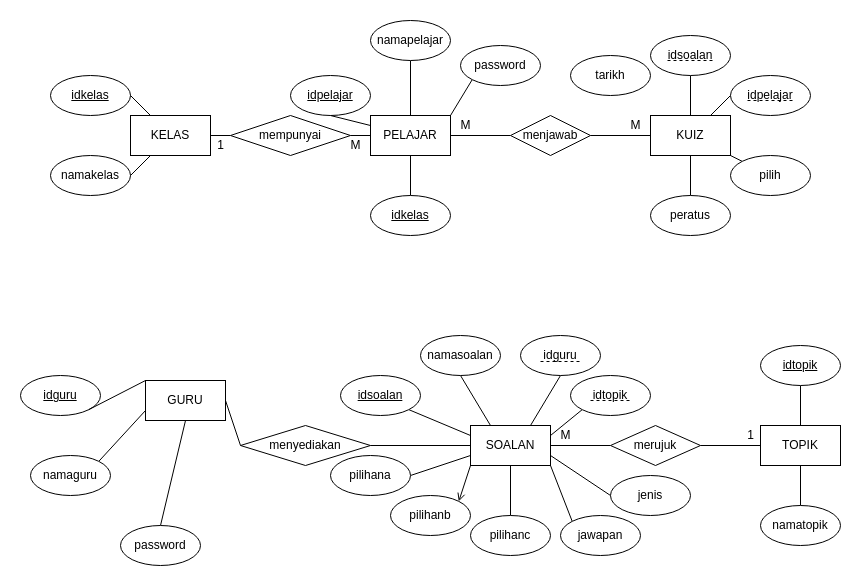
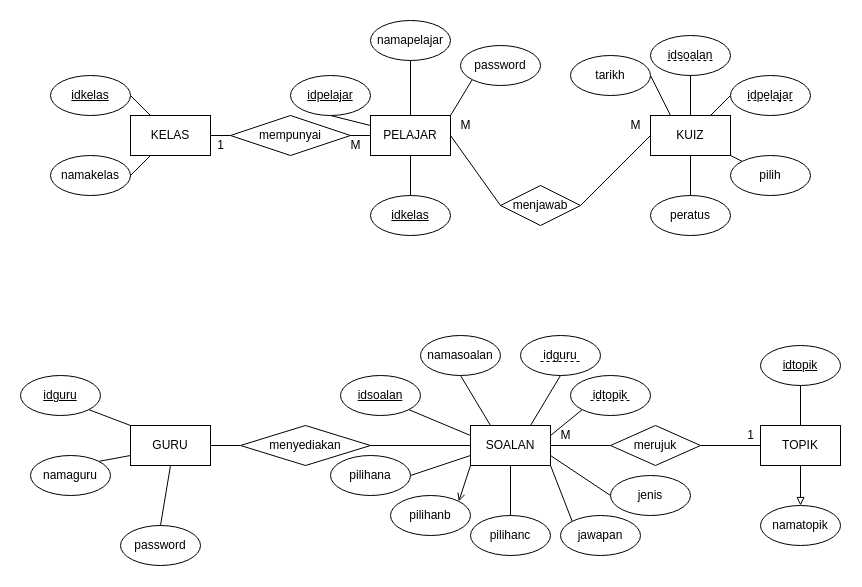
edge "tarikh" -- "KUIZ": added
node "menjawab": moved (551, 136) -> (541, 206)
node "GURU": moved (186, 401) -> (171, 446)
edge "TOPIK" -- "namatopik": arrowhead none -> block
